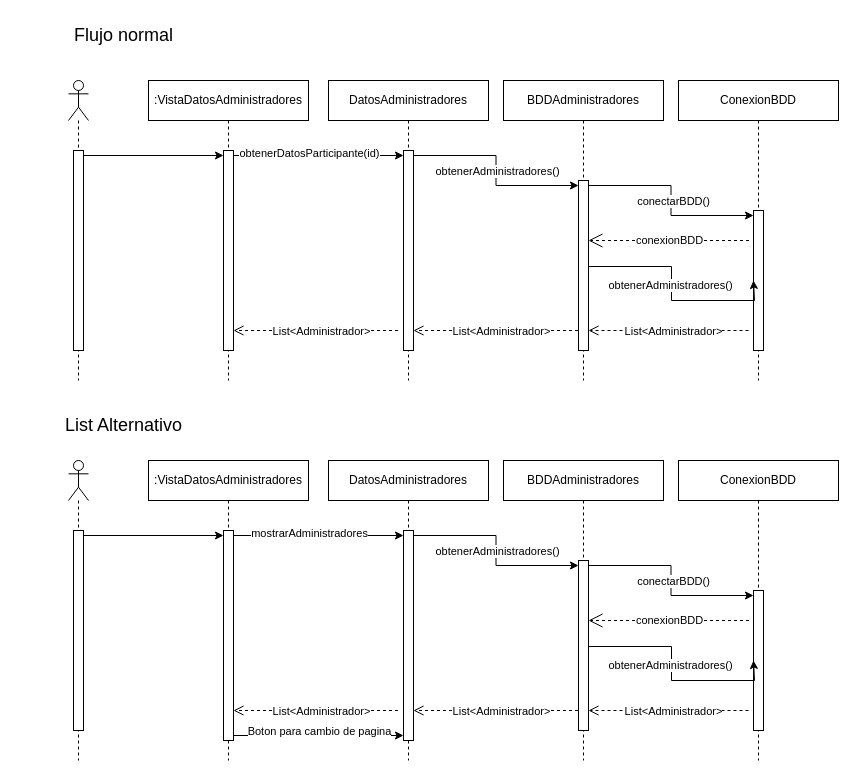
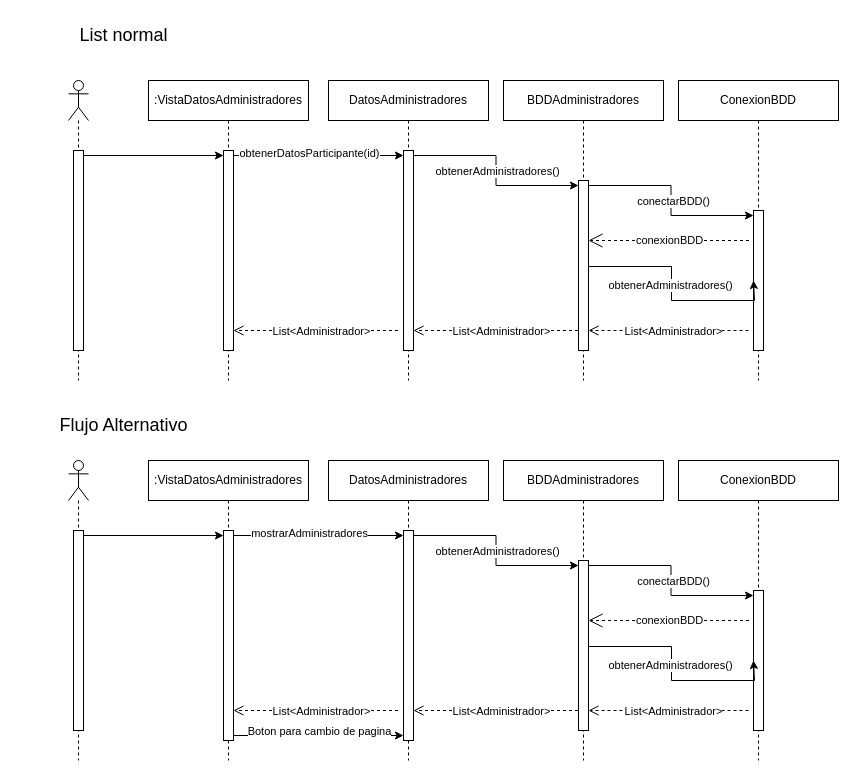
node "Flujo normal": label "Flujo normal" -> "List normal"
node "List Alternativo": label "List Alternativo" -> "Flujo Alternativo"
